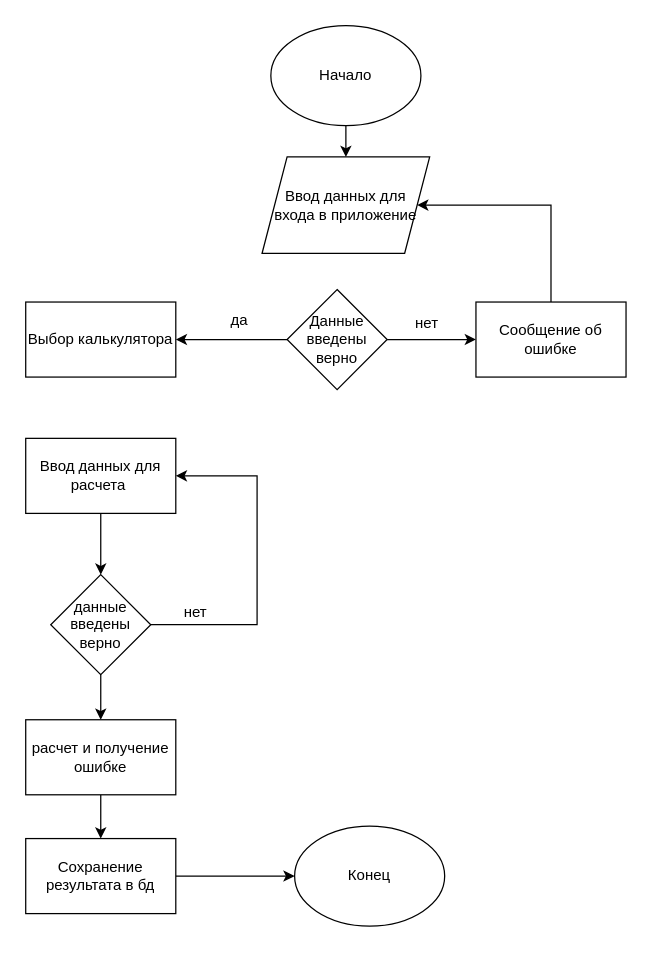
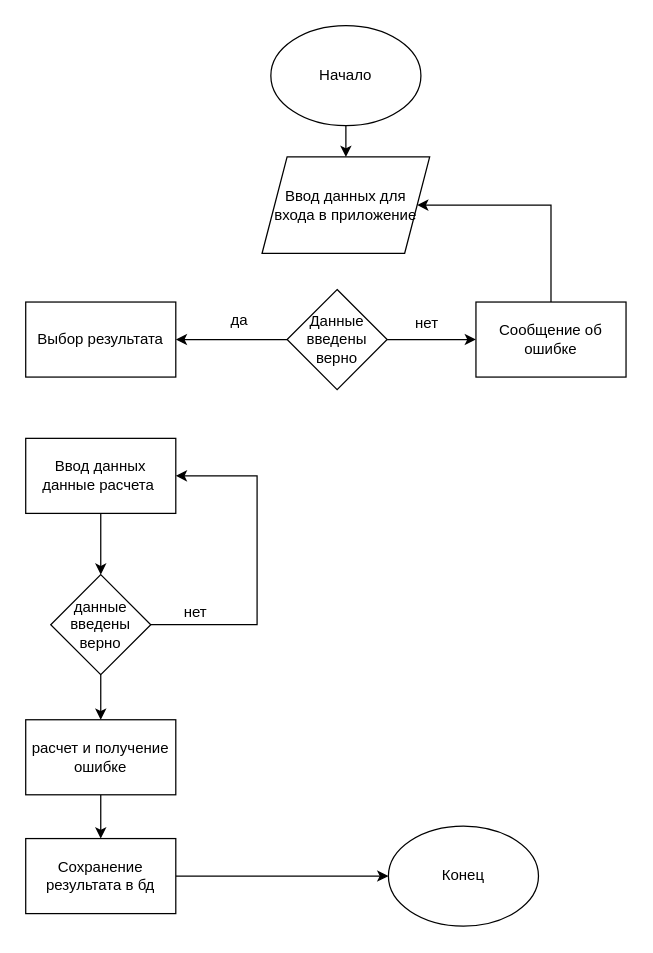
node "Выбор калькулятора": label "Выбор калькулятора" -> "Выбор результата"
node "Ввод данных для расчета": label "Ввод данных для расчета" -> "Ввод данных данные расчета"
node "Конец": moved (369, 876) -> (463, 876)
